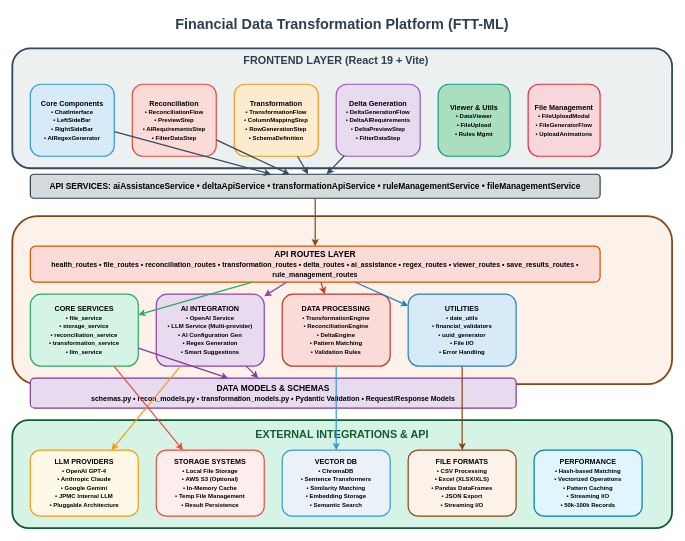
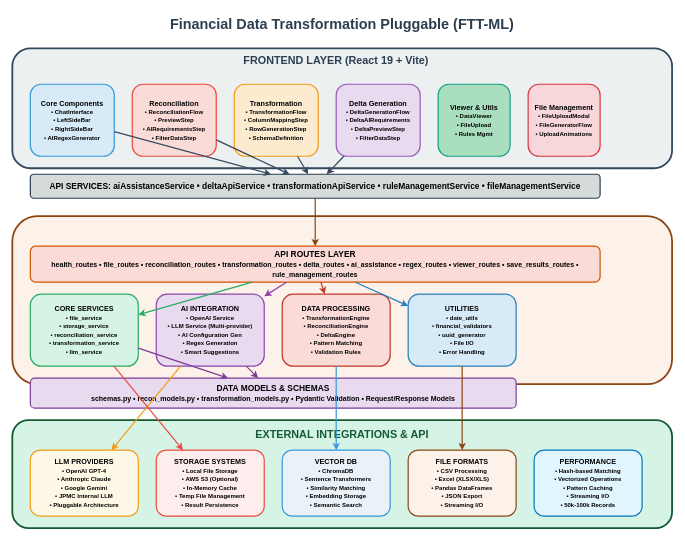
node "Financial Data Transformation Platform (FTT-ML)": label "Financial Data Transformation Platform (FTT-ML)" -> "Financial Data Transformation Pluggable (FTT-ML)"
